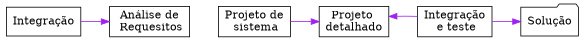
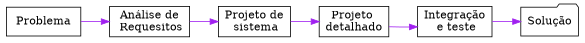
edge "Integração e teste" -> "Projeto detalhado": reversed
node "Integração": label "Integração" -> "Problema"
edge "Análise de Requesitos" -> "Projeto de sistema": added
